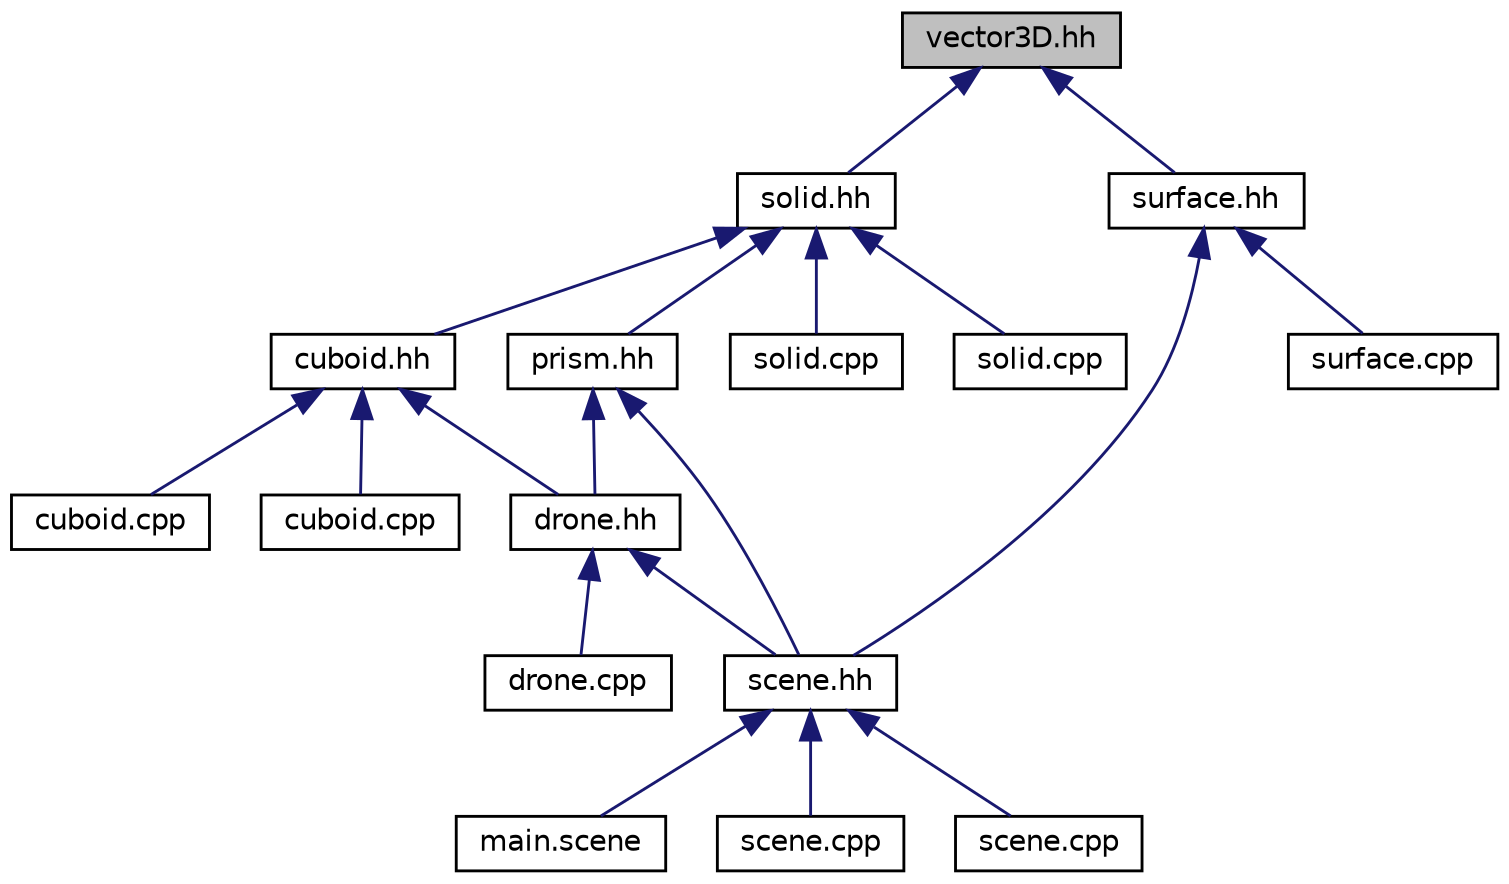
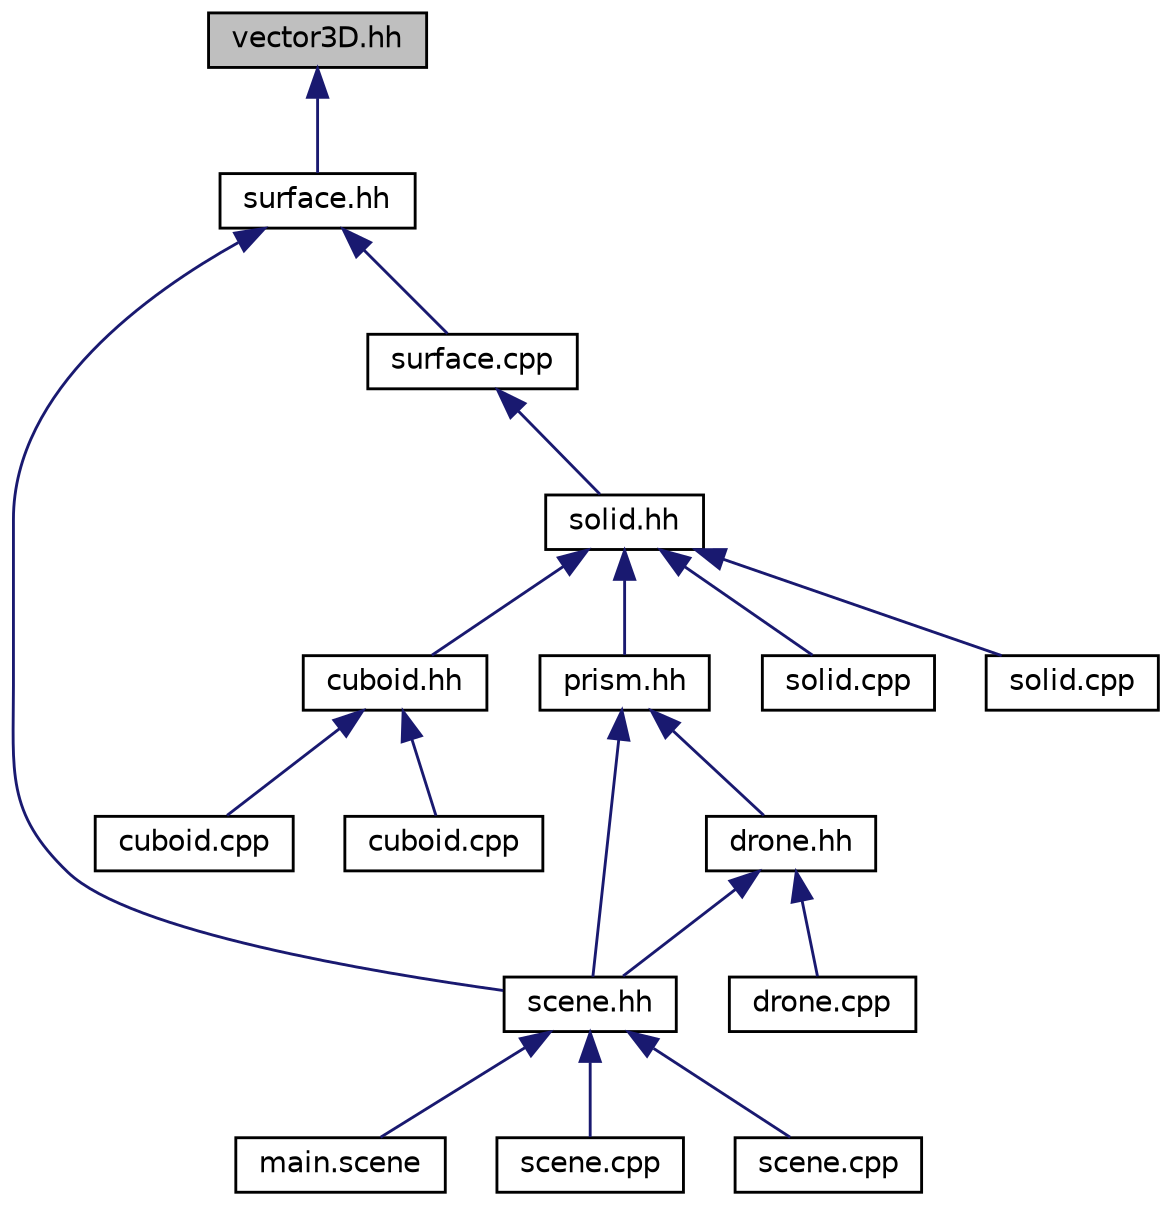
edge "solid.hh" -> "vector3D.hh": now "solid.hh" -> "surface.cpp"
edge "drone.hh" -> "cuboid.hh": removed
